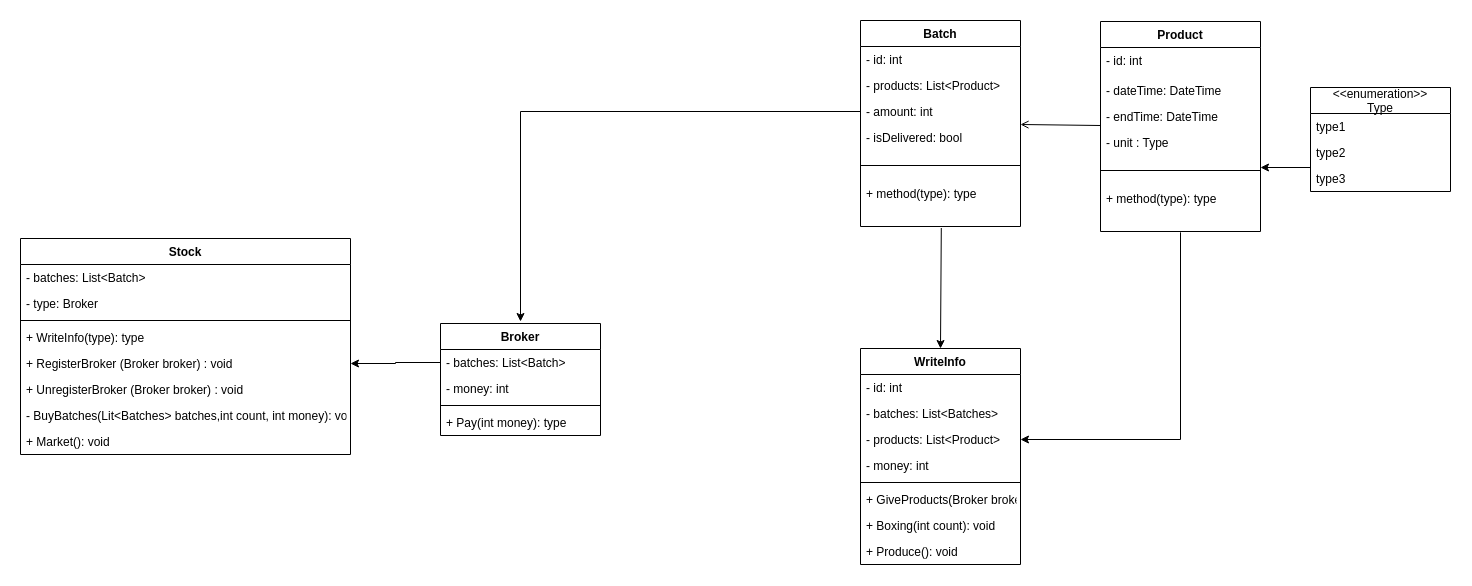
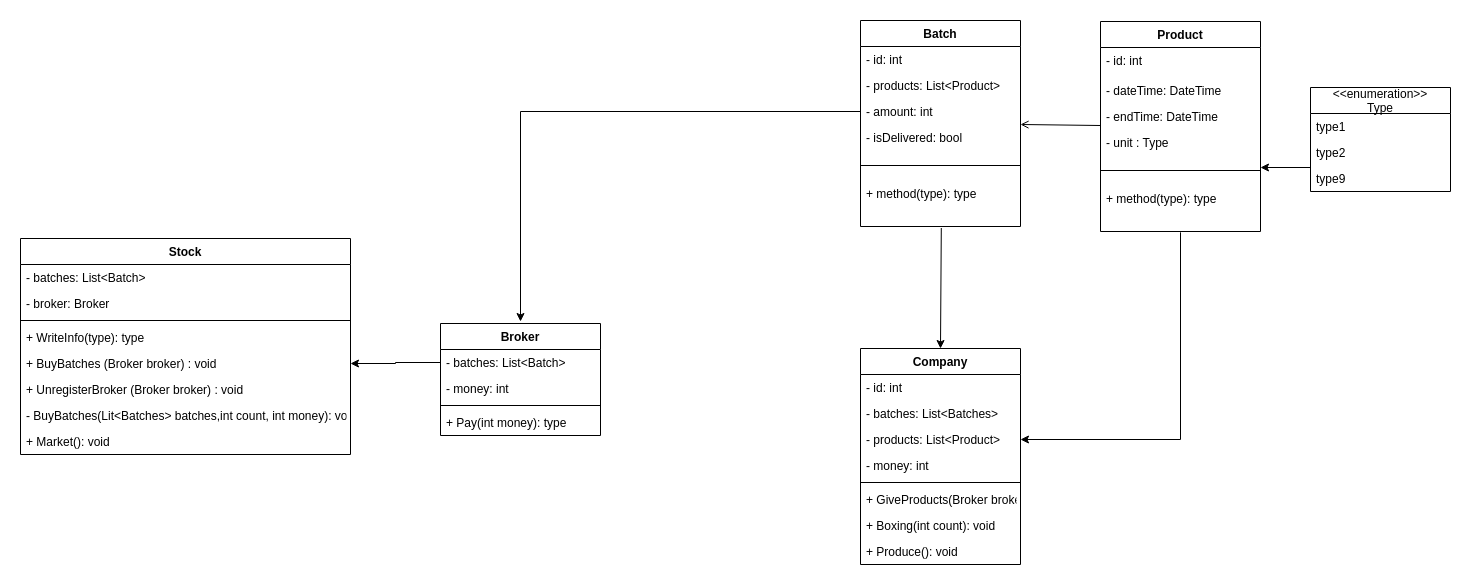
node "type3": label "type3" -> "type9"
node "- type: Broker": label "- type: Broker" -> "- broker: Broker"
node "WriteInfo": label "WriteInfo" -> "Company"
node "+ RegisterBroker (Broker broker) : void": label "+ RegisterBroker (Broker broker) : void" -> "+ BuyBatches (Broker broker) : void"
